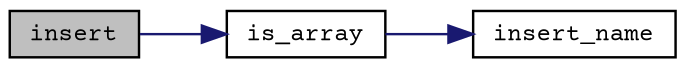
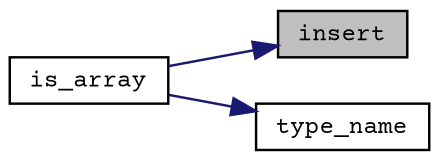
edge "insert" -> "is_array": reversed
node "insert_name": label "insert_name" -> "type_name"
